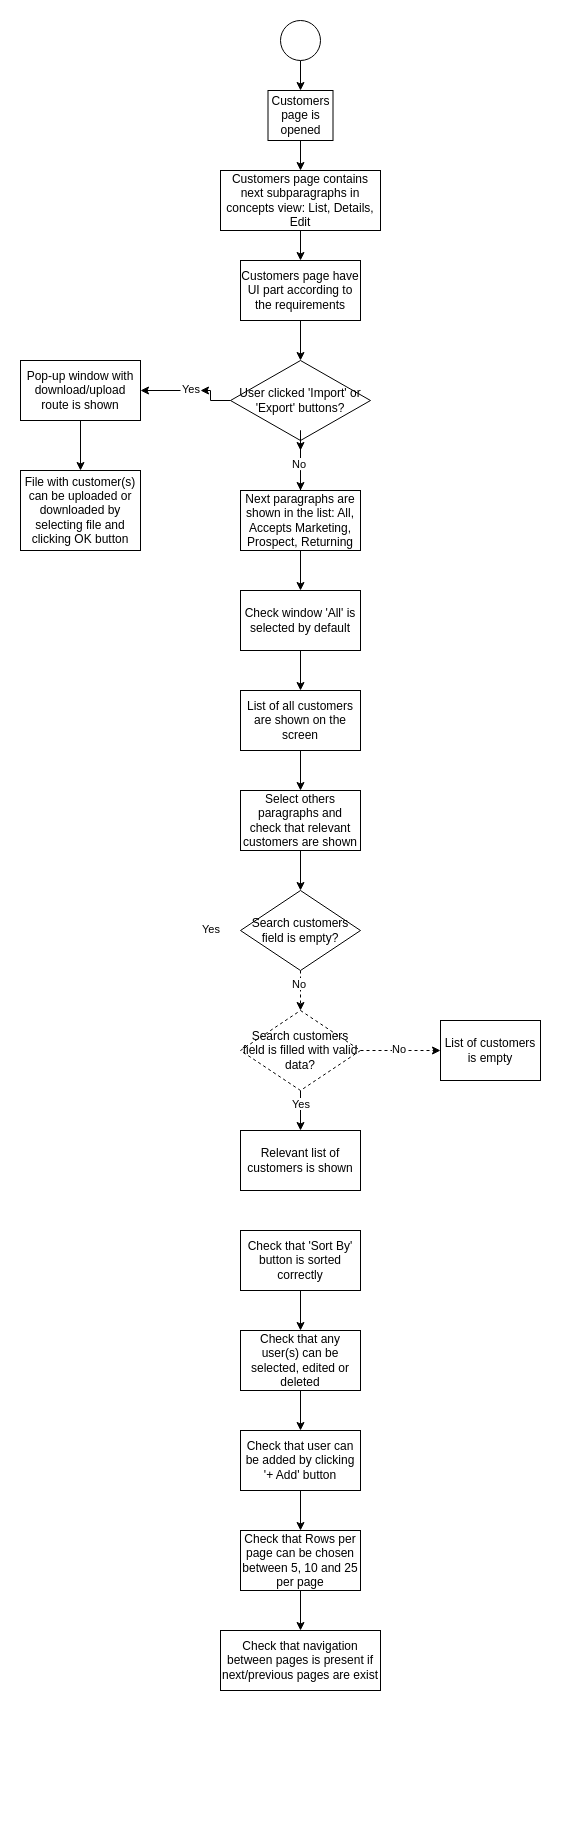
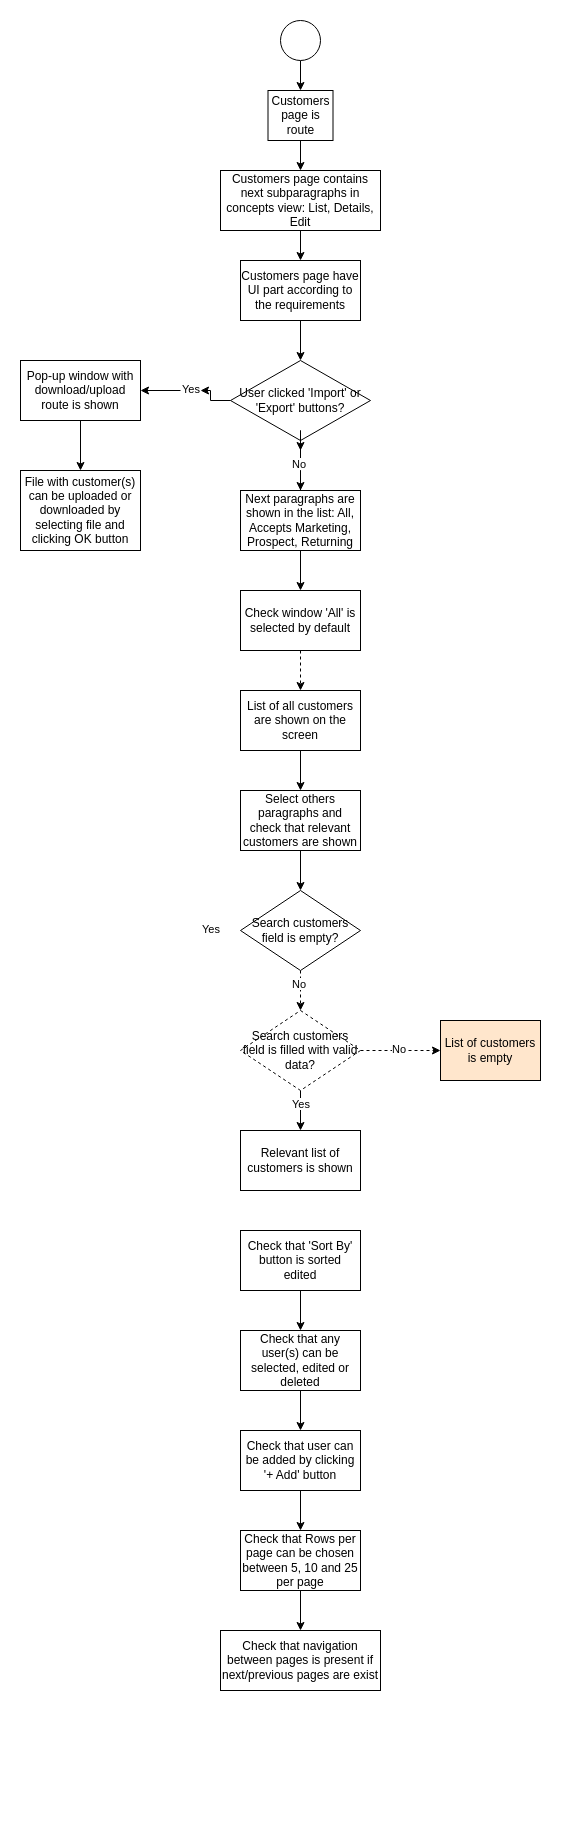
node "Customers page is opened": label "Customers page is opened" -> "Customers page is route"
edge "Check window 'All' is selected by default" -> "List of all customers are shown on the screen": style solid -> dashed
node "List of customers is empty": fillcolor #ffffff -> #ffe6cc
node "Check that 'Sort By' button is sorted correctly": label "Check that 'Sort By' button is sorted correctly" -> "Check that 'Sort By' button is sorted edited"
